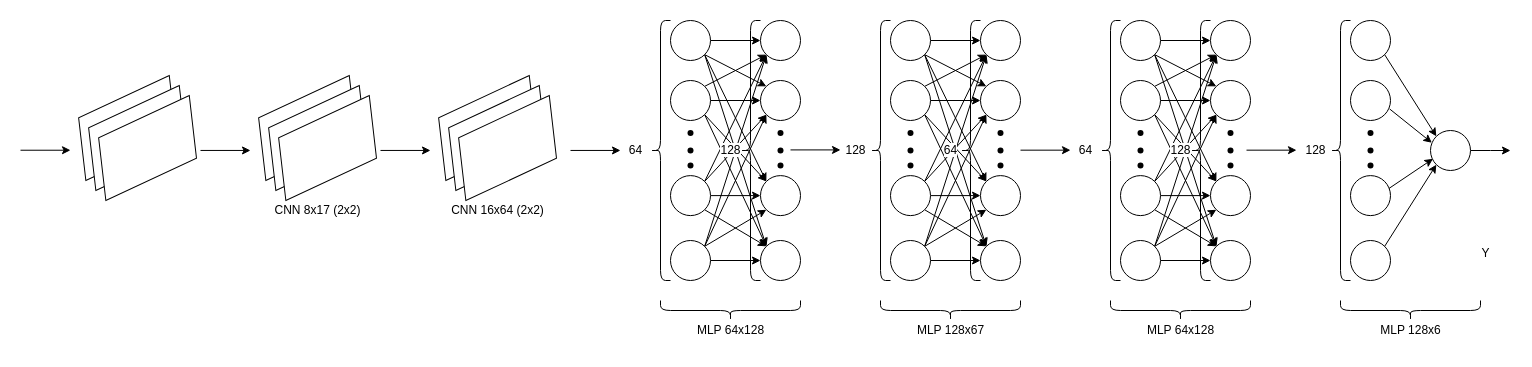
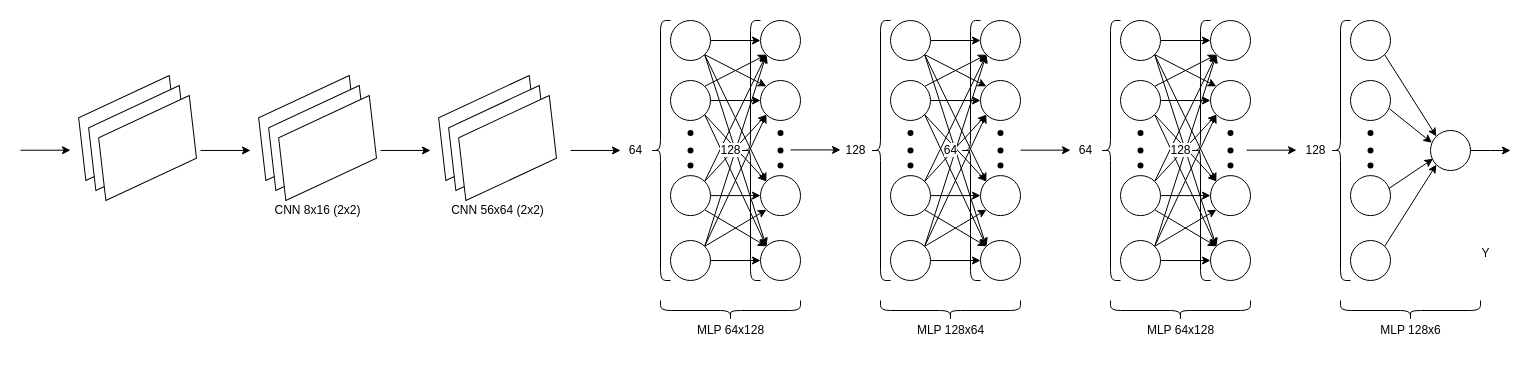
node "CNN 8x17 (2x2)": label "CNN 8x17 (2x2)" -> "CNN 8x16 (2x2)"
node "CNN 16x64 (2x2)": label "CNN 16x64 (2x2)" -> "CNN 56x64 (2x2)"
node "MLP 128x67": label "MLP 128x67" -> "MLP 128x64"
